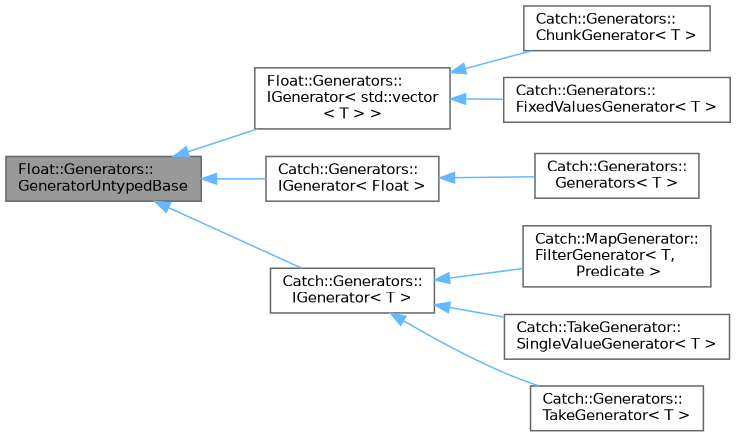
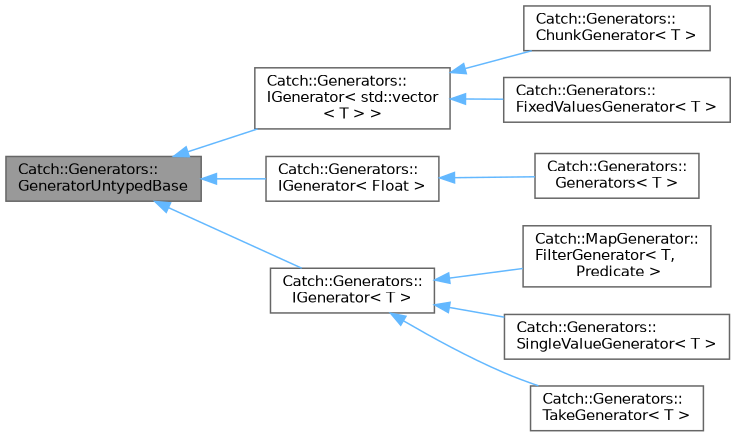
node "Float::Generators:: IGenerator< std::vector < T > >": label "Float::Generators:: IGenerator< std::vector < T > >" -> "Catch::Generators:: IGenerator< std::vector < T > >"
node "Float::Generators:: GeneratorUntypedBase": label "Float::Generators:: GeneratorUntypedBase" -> "Catch::Generators:: GeneratorUntypedBase"
node "Catch::TakeGenerator:: SingleValueGenerator< T >": label "Catch::TakeGenerator:: SingleValueGenerator< T >" -> "Catch::Generators:: SingleValueGenerator< T >"
